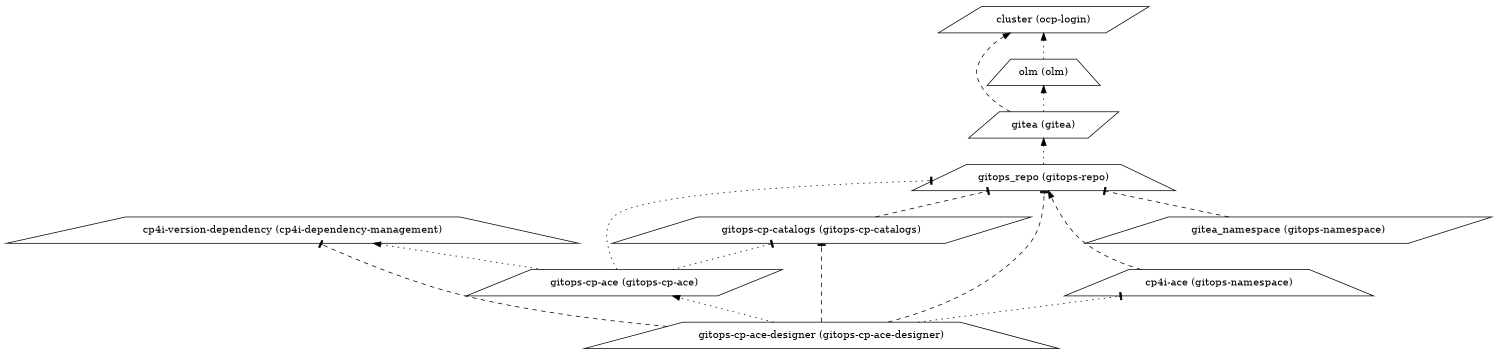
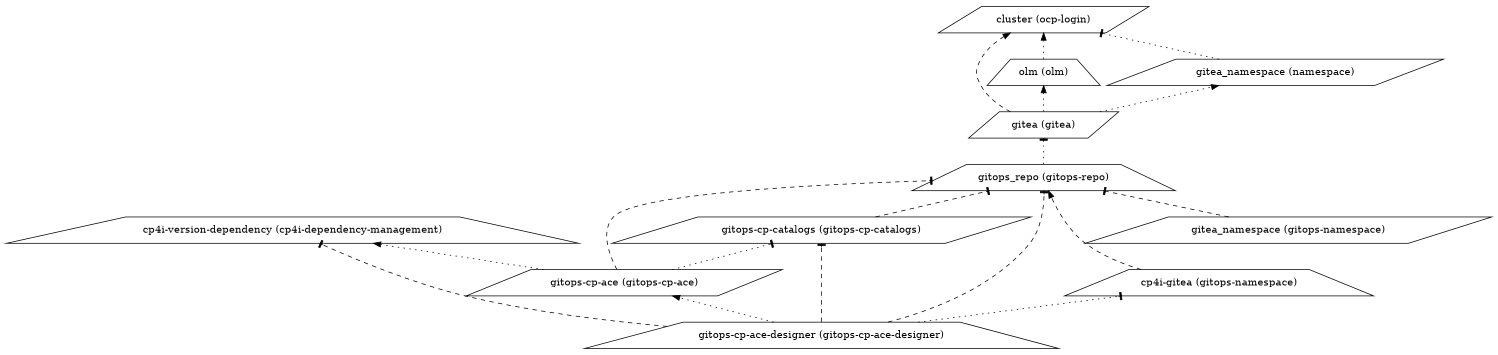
node "gitea_namespace (namespace)": added
edge "gitops_repo (gitops-repo)" -> "gitea (gitea)": arrowhead normal -> tee
edge "gitops-cp-ace (gitops-cp-ace)" -> "gitops_repo (gitops-repo)": style dotted -> dashed
node "cp4i-ace (gitops-namespace)": label "cp4i-ace (gitops-namespace)" -> "cp4i-gitea (gitops-namespace)"
